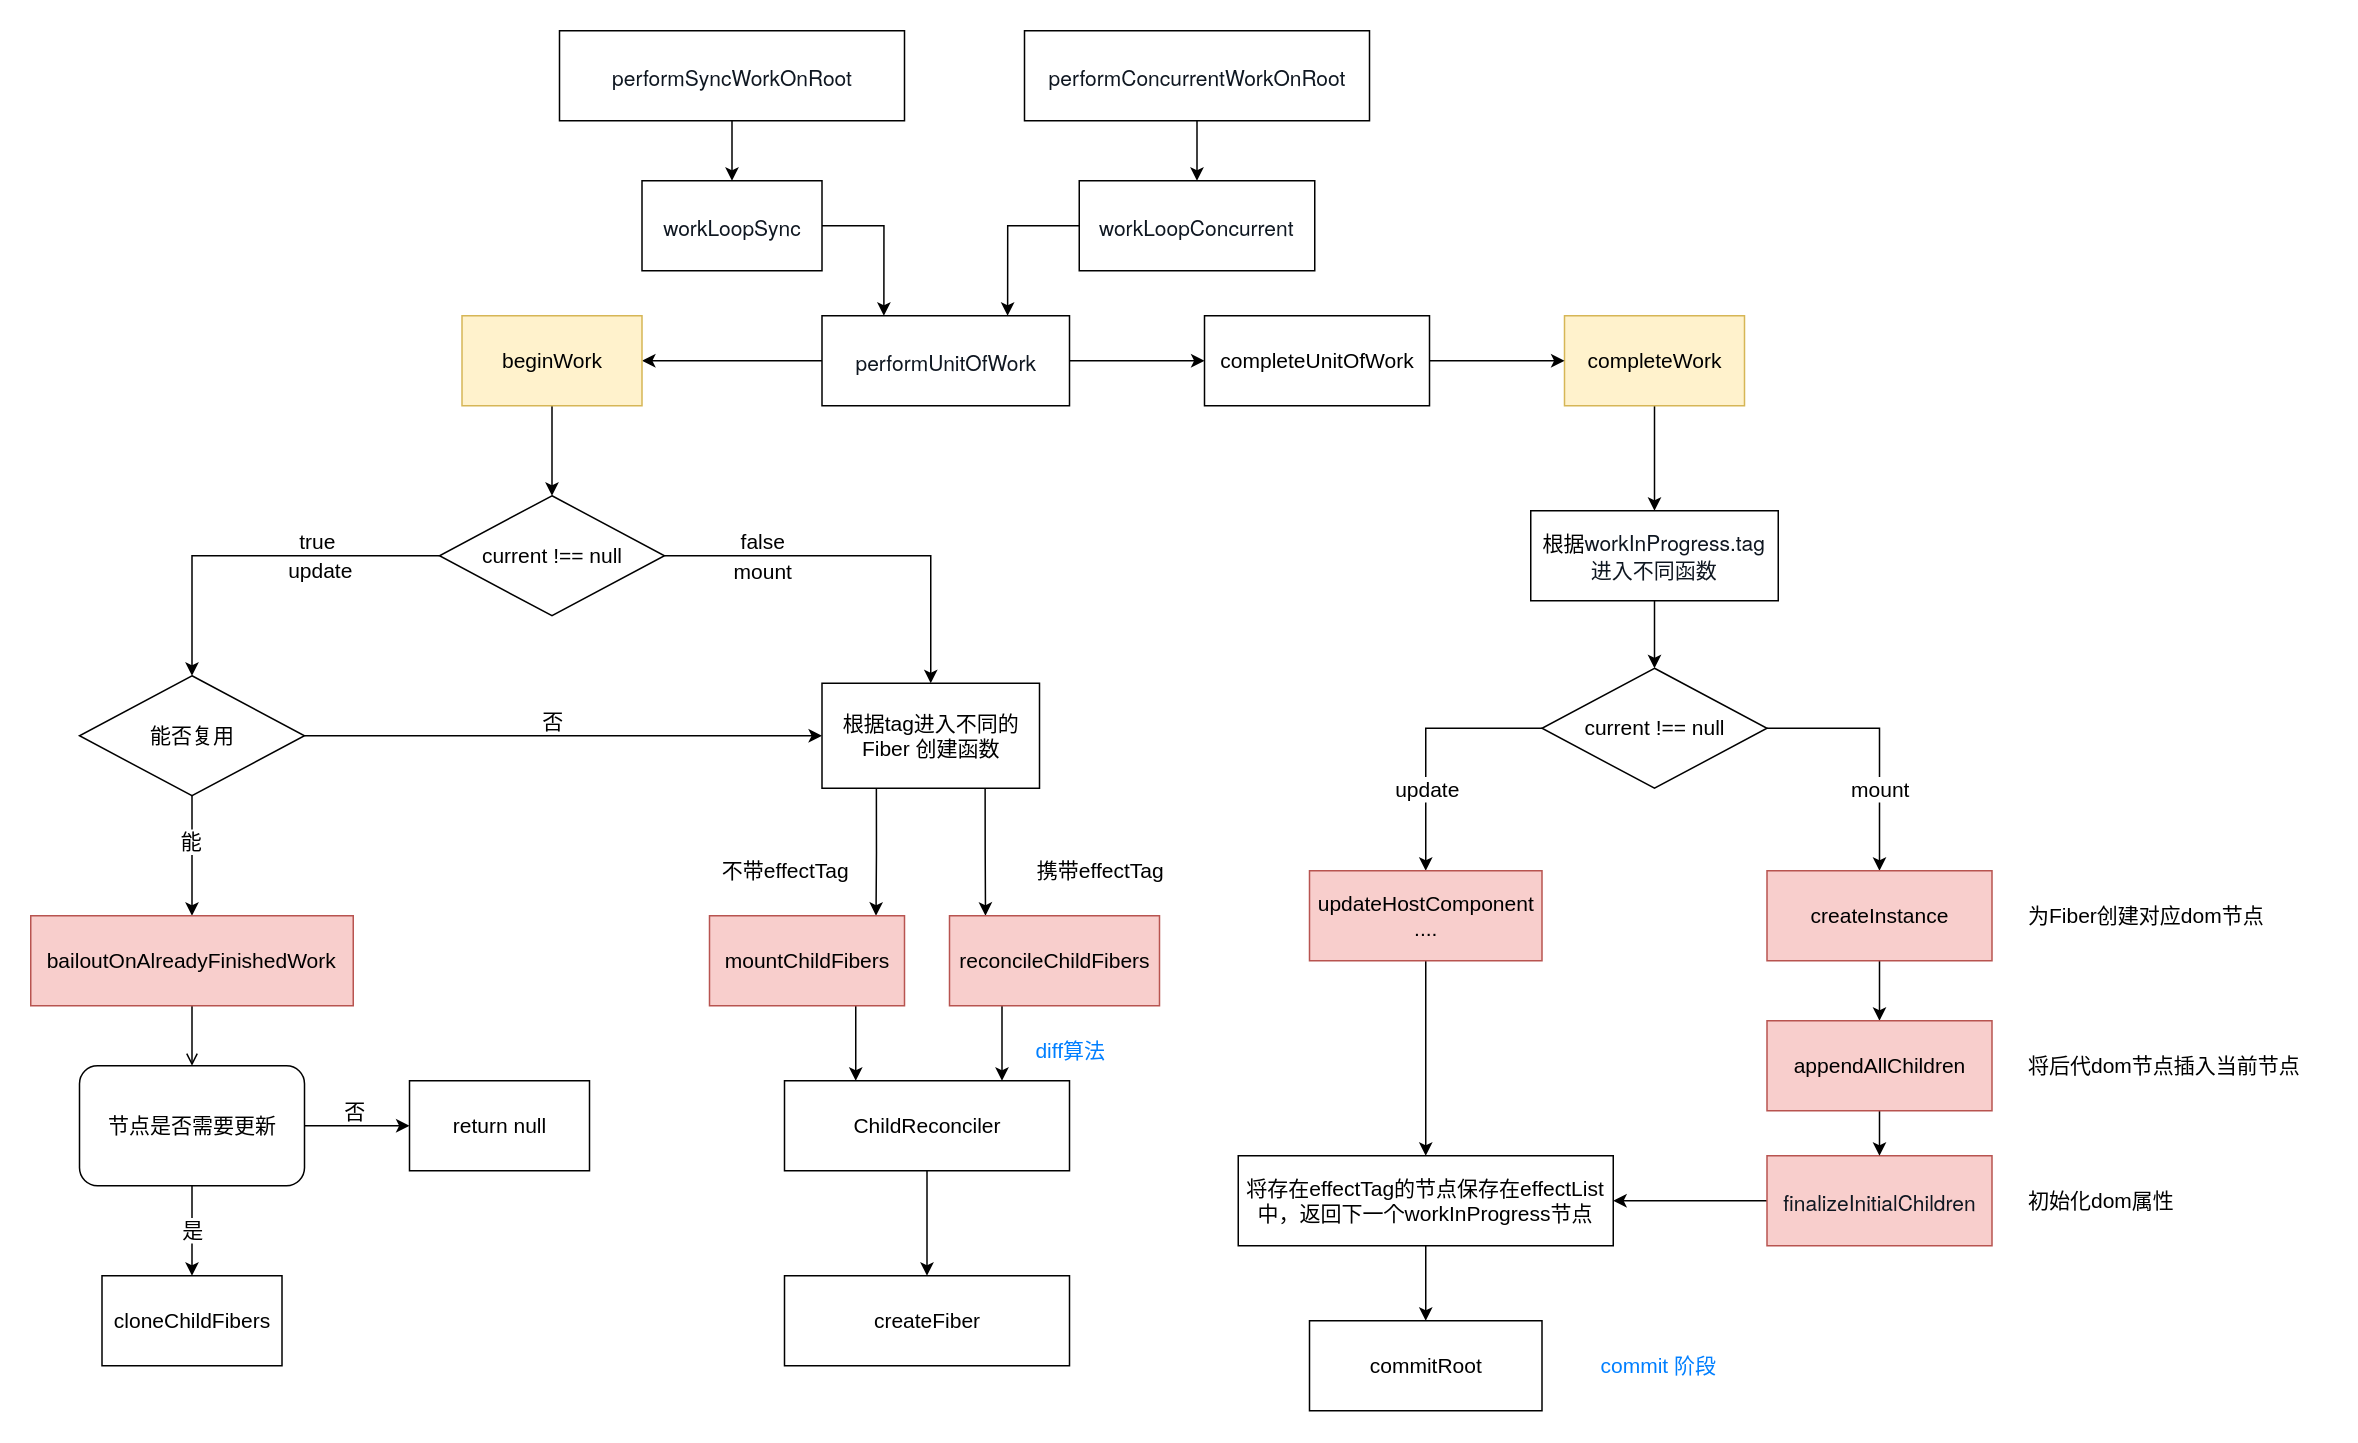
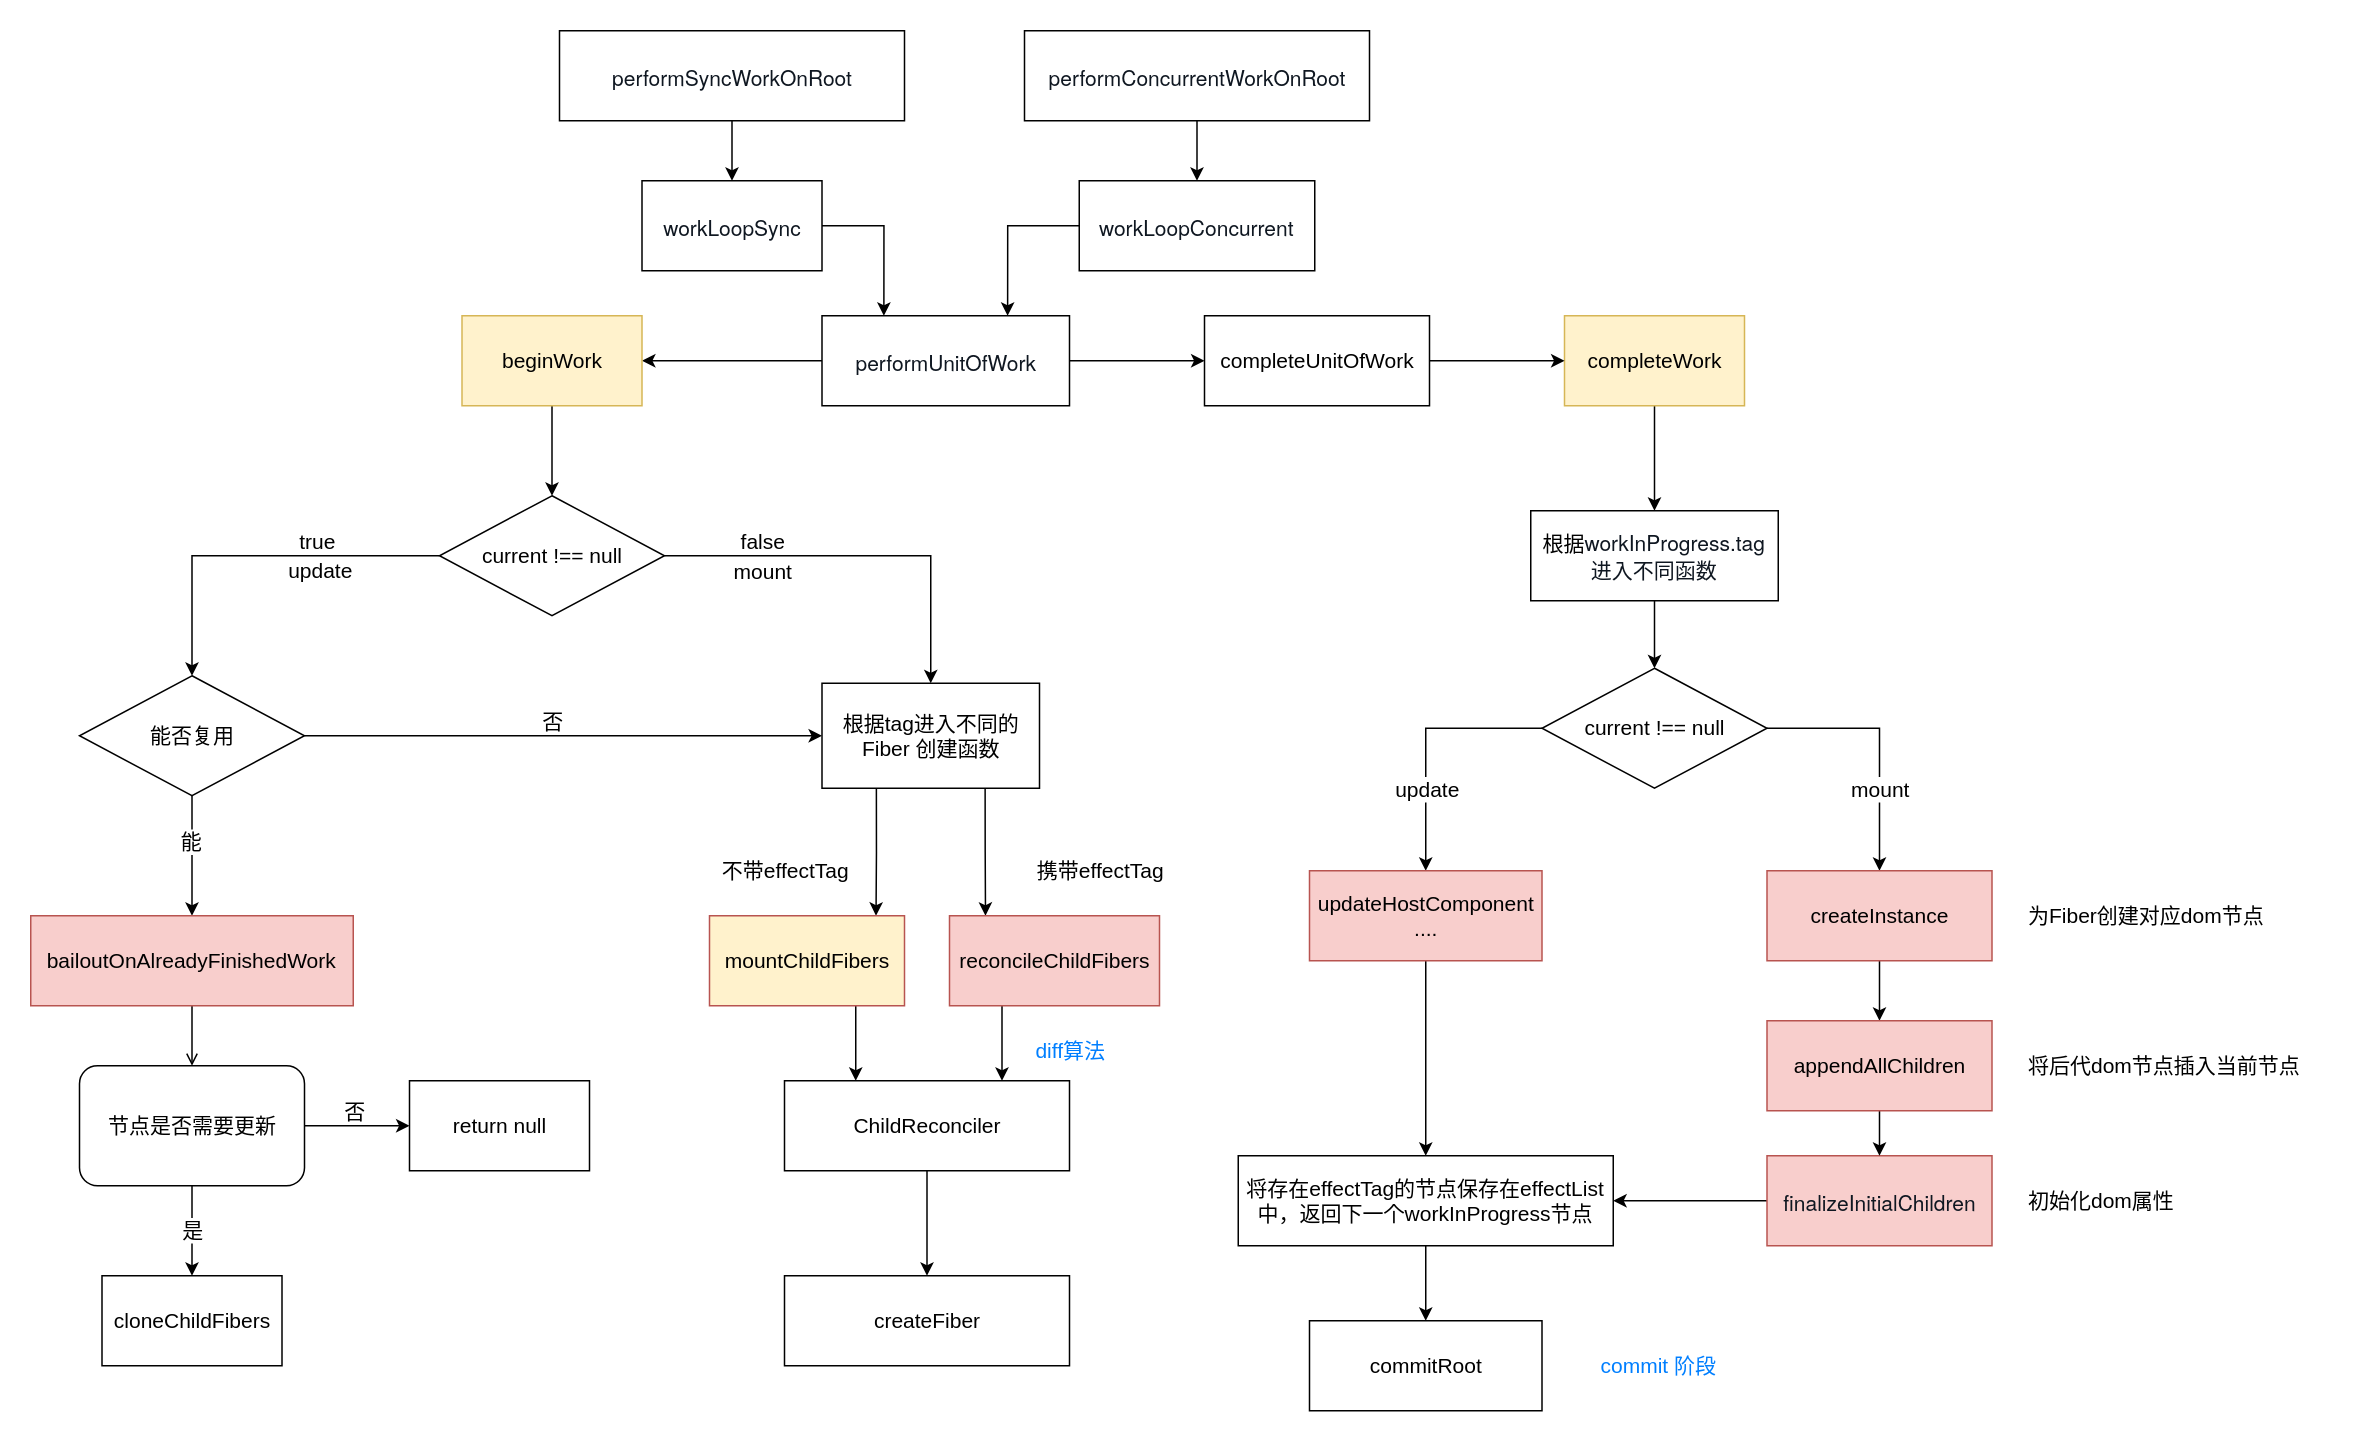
node "mountChildFibers": fillcolor #f8cecc -> #fff2cc
